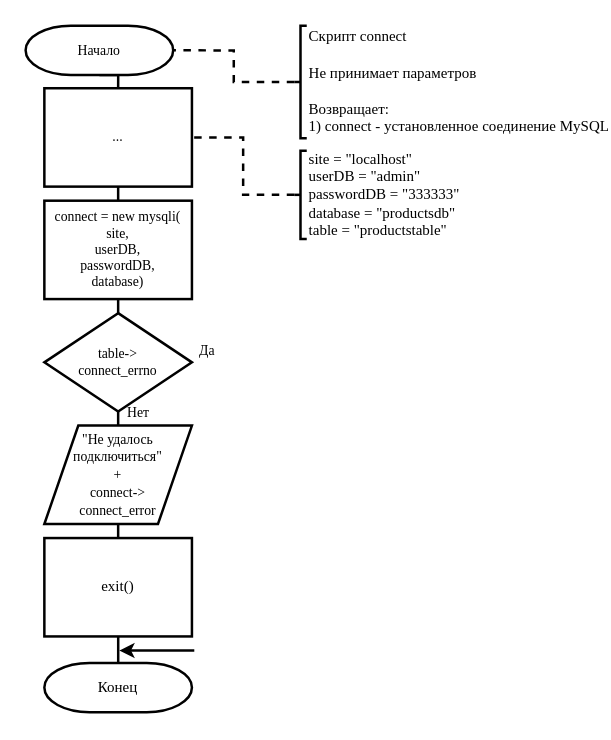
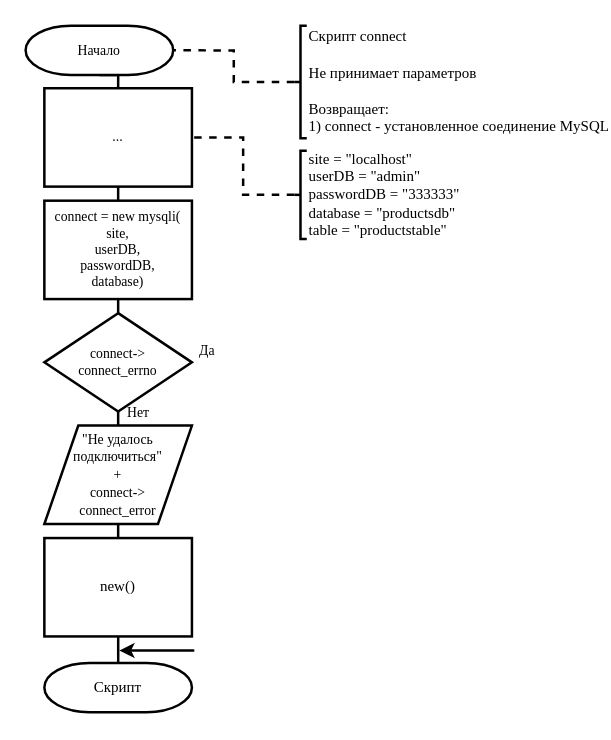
node "table->connect_errno": label "table->connect_errno" -> "connect->connect_errno"
node "exit()": label "exit()" -> "new()"
node "Конец": label "Конец" -> "Скрипт"
